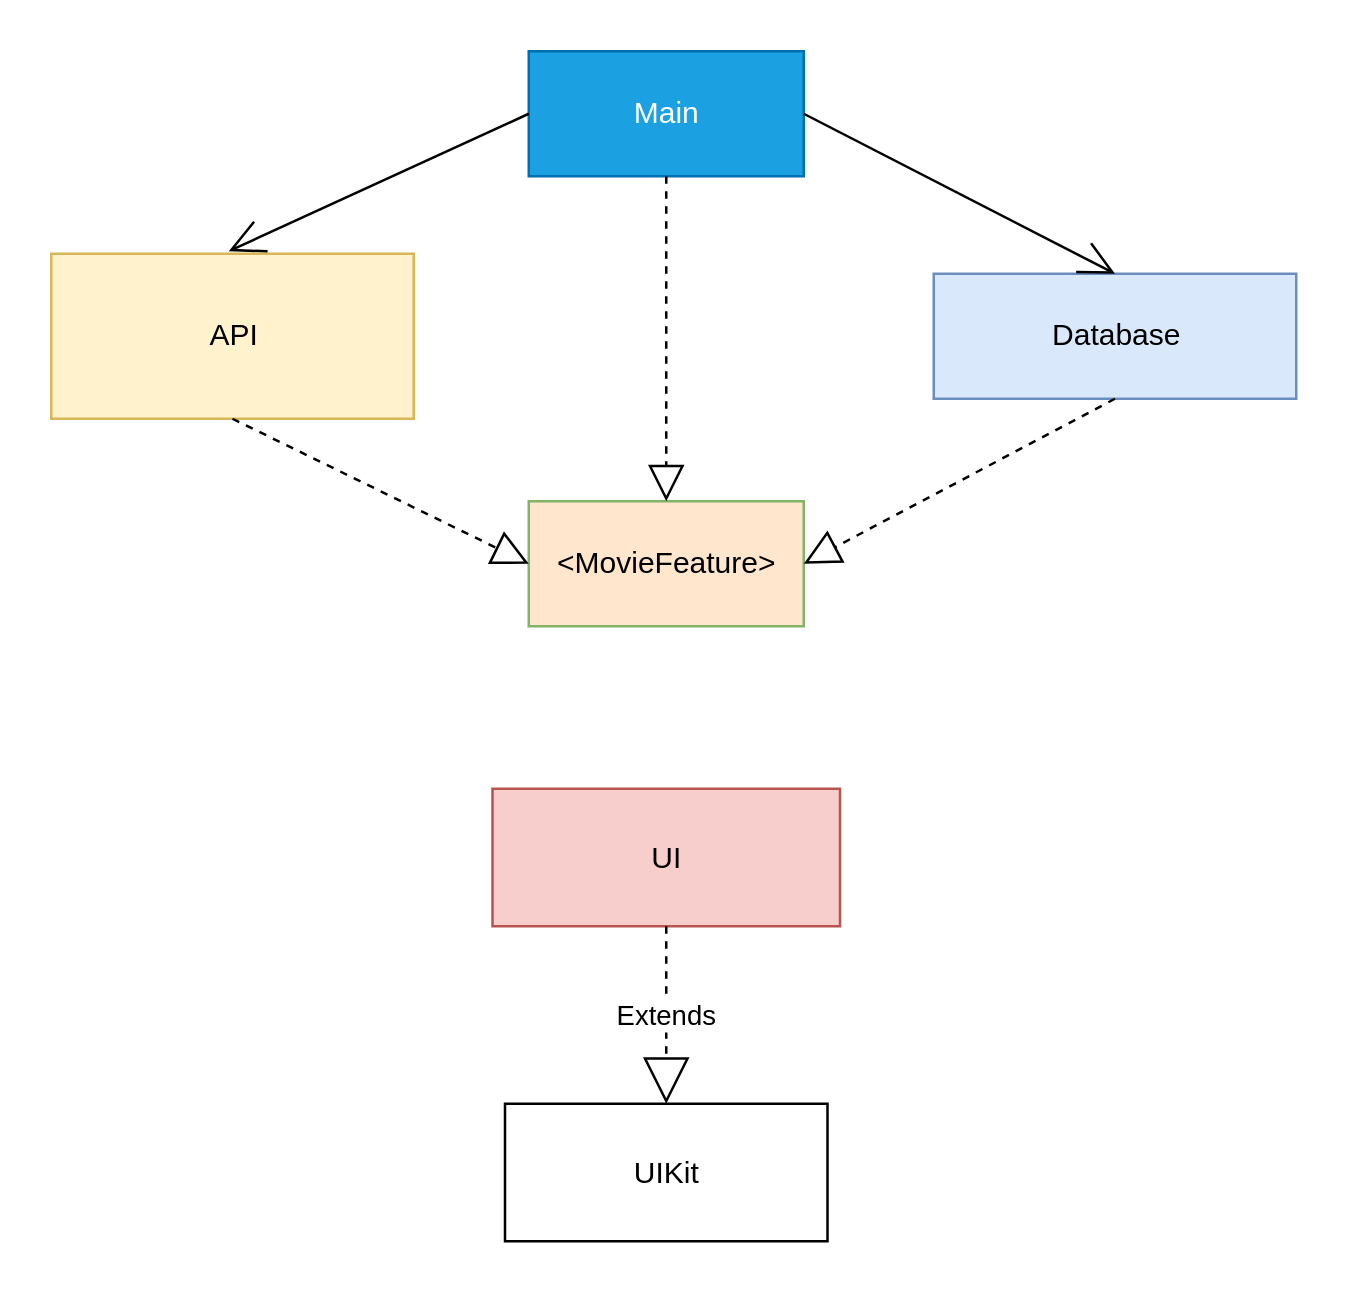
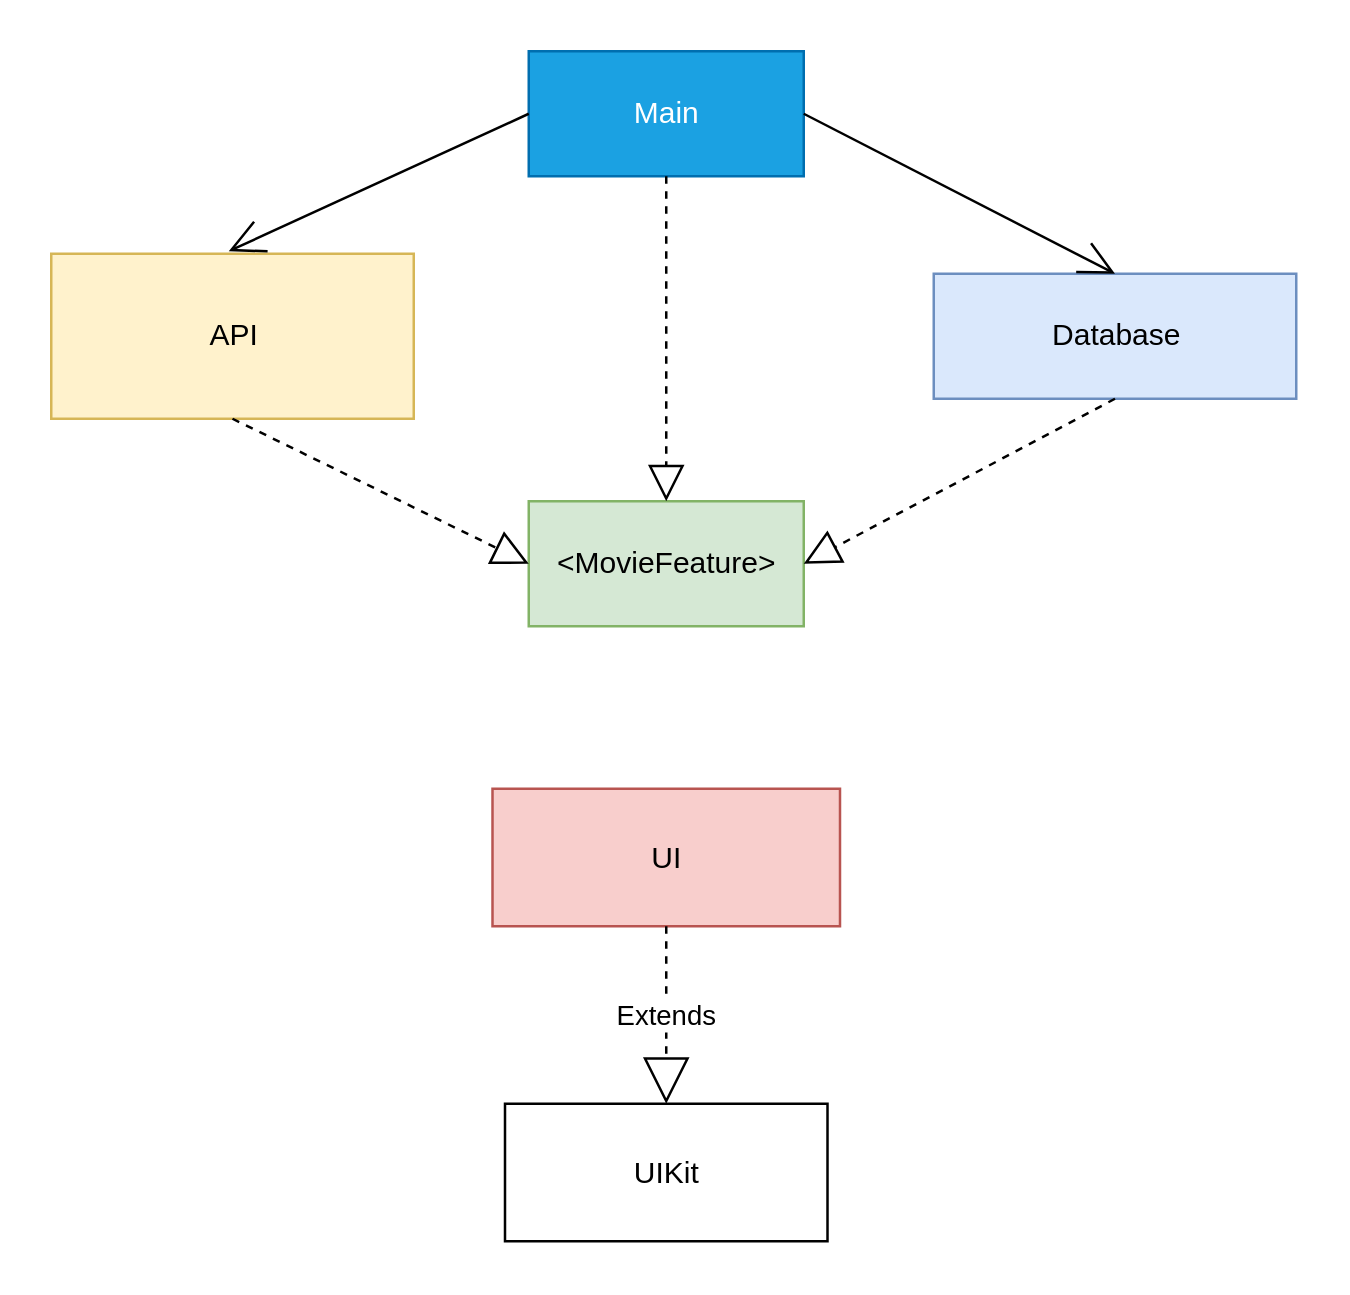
node "<MovieFeature>": fillcolor #ffe6cc -> #d5e8d4
